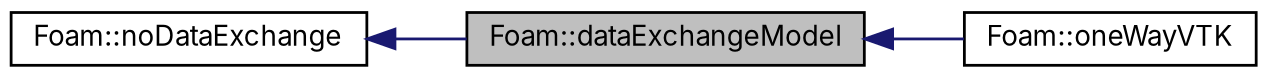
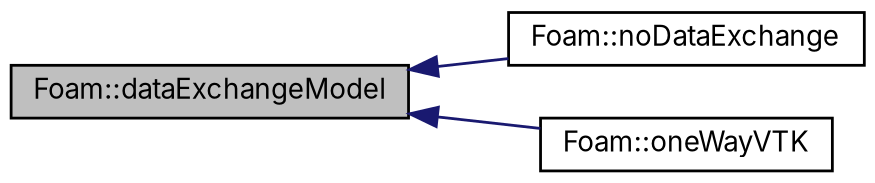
edge "Foam::dataExchangeModel" -> "Foam::noDataExchange": reversed
